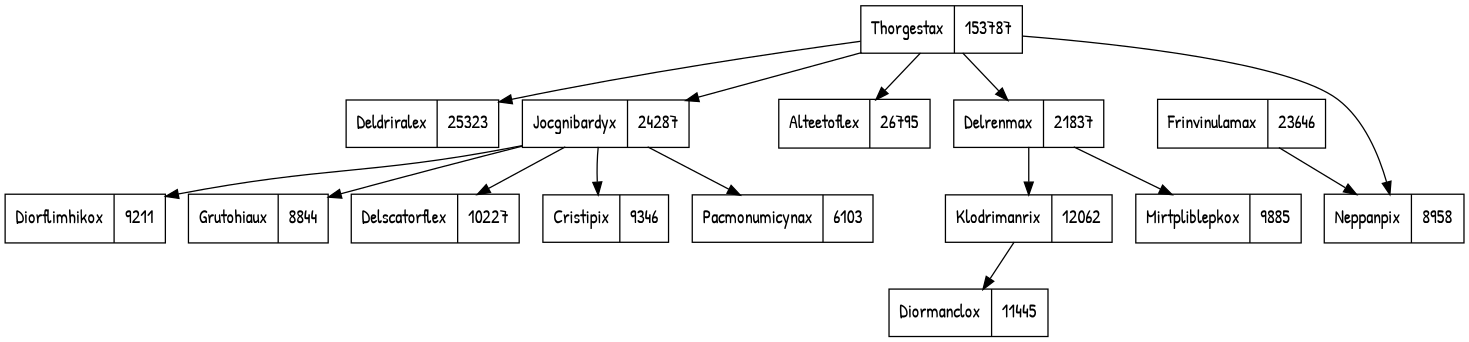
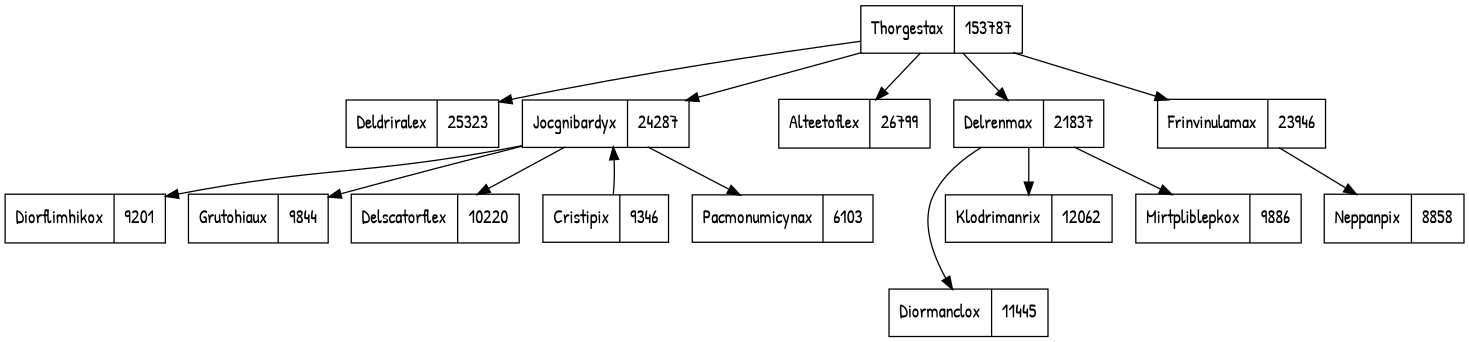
edge "Thorgestax" -> "Neppanpix": now "Thorgestax" -> "Frinvinulamax"
node "Alteetoflex": text "26795" -> "26799"
node "Frinvinulamax": text "23646" -> "23946"
edge "Jocgnibardyx" -> "Cristipix": reversed
node "Diorflimhikox": text "9211" -> "9201"
node "Grutohiaux": text "8844" -> "9844"
node "Delscatorflex": text "10227" -> "10220"
node "Mirtpliblepkox": text "9885" -> "9886"
node "Neppanpix": text "8958" -> "8858"
edge "Klodrimanrix" -> "Diormanclox": now "Delrenmax" -> "Diormanclox"
